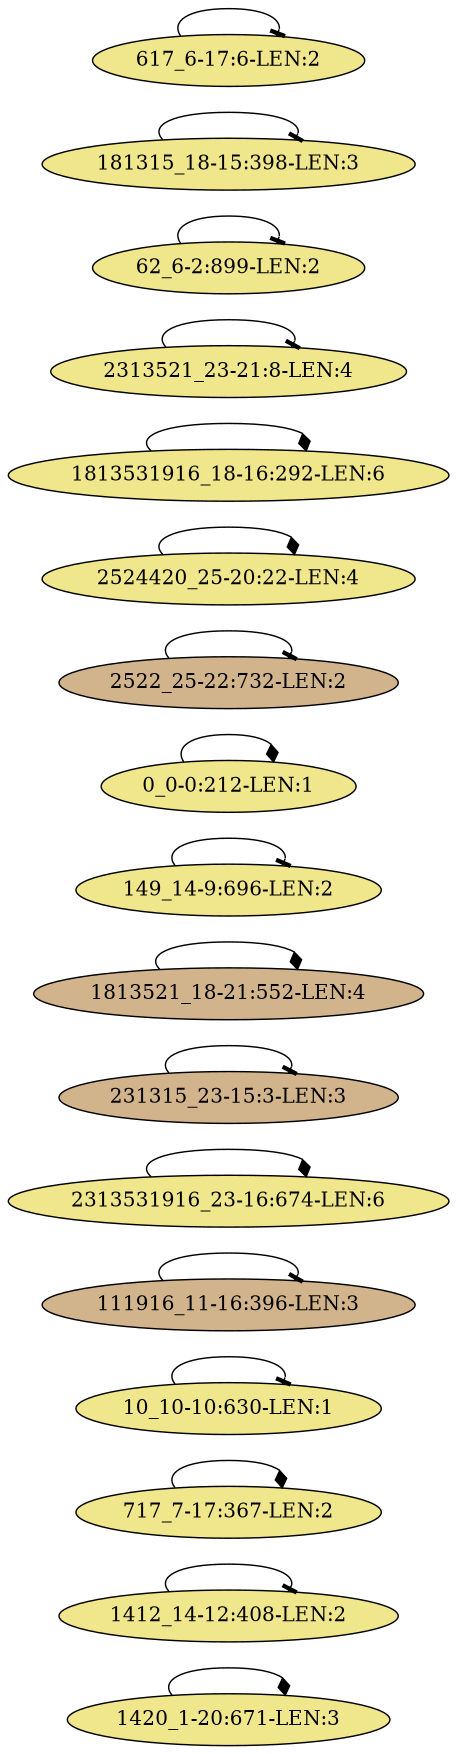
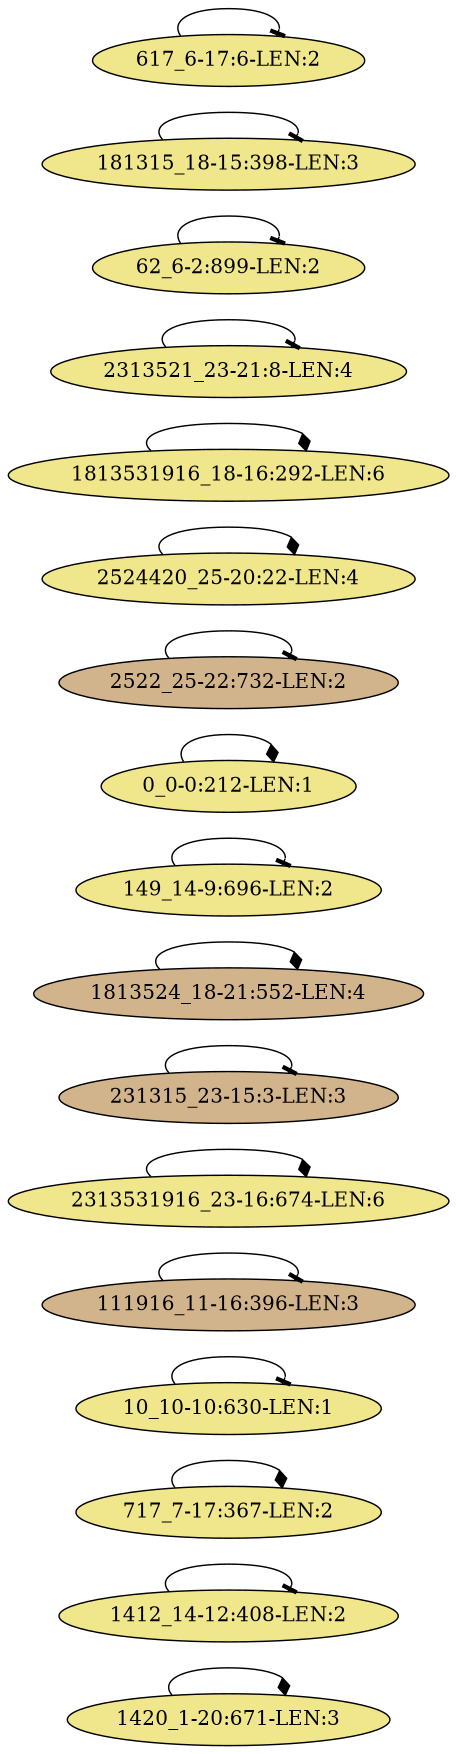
node "1813521_18-21:552-LEN:4": label "1813521_18-21:552-LEN:4" -> "1813524_18-21:552-LEN:4"
